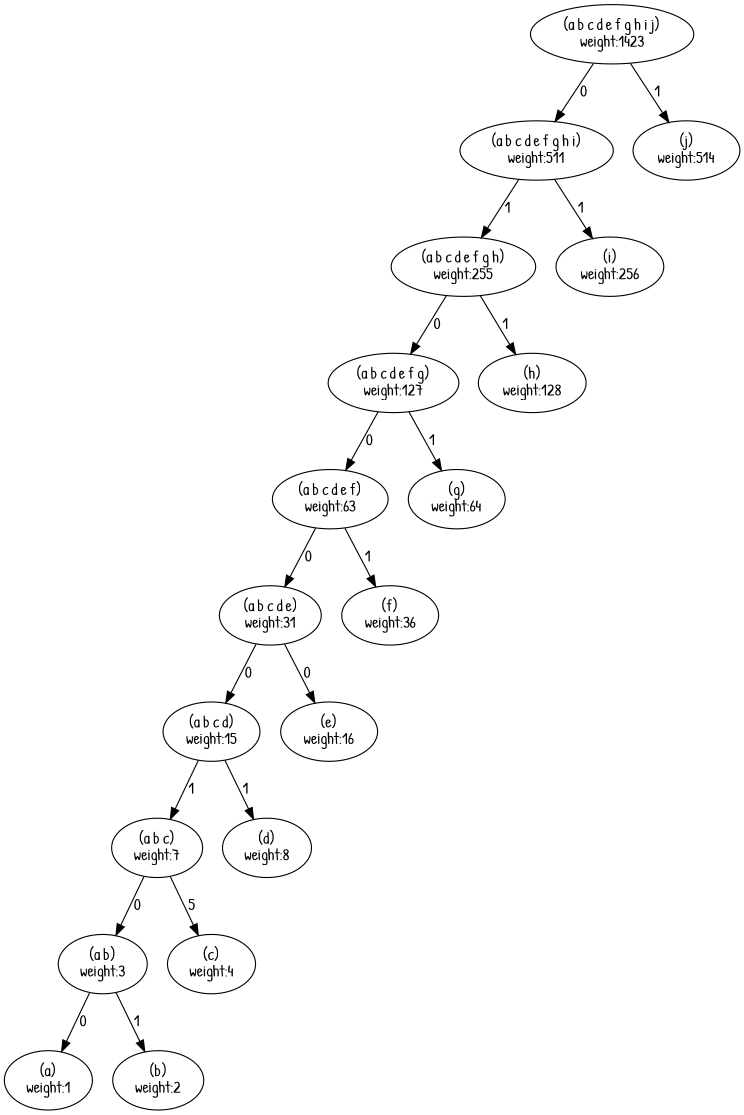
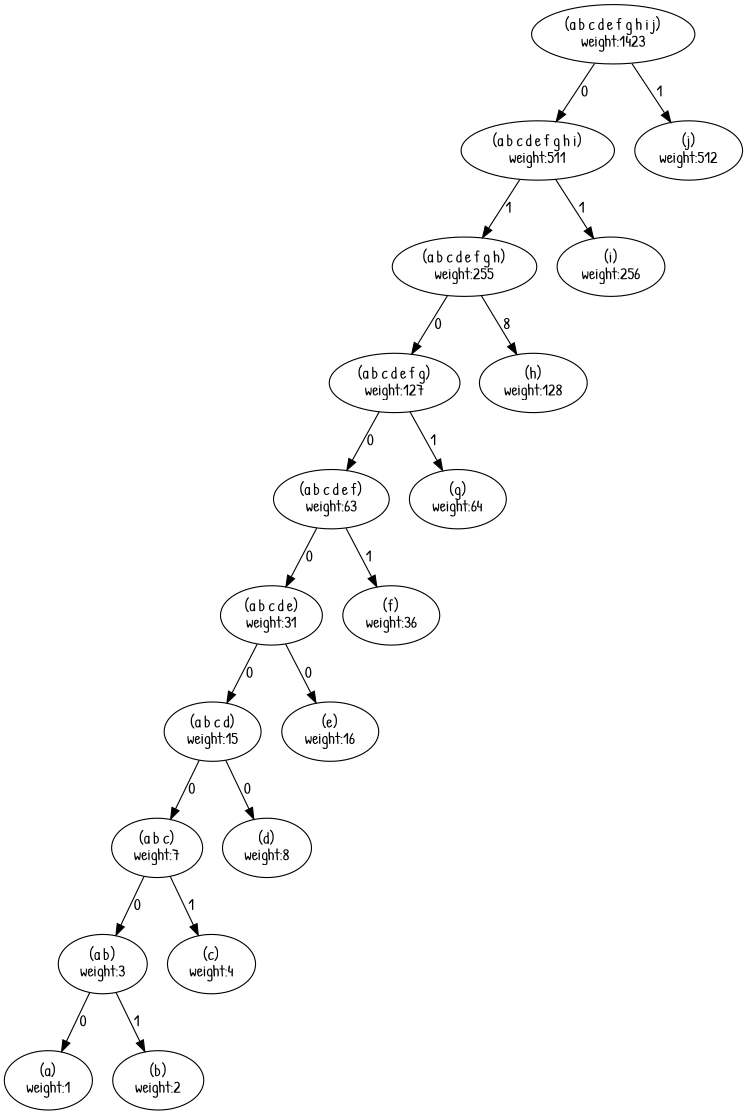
node "(j) weight:514": label "(j) weight:514" -> "(j) weight:512"
edge "(a b c d e f g h) weight:255" -> "(h) weight:128": label "1" -> "8"
edge "(a b c d) weight:15" -> "(a b c) weight:7": label "1" -> "0"
edge "(a b c d) weight:15" -> "(d) weight:8": label "1" -> "0"
edge "(a b c) weight:7" -> "(c) weight:4": label "5" -> "1"
